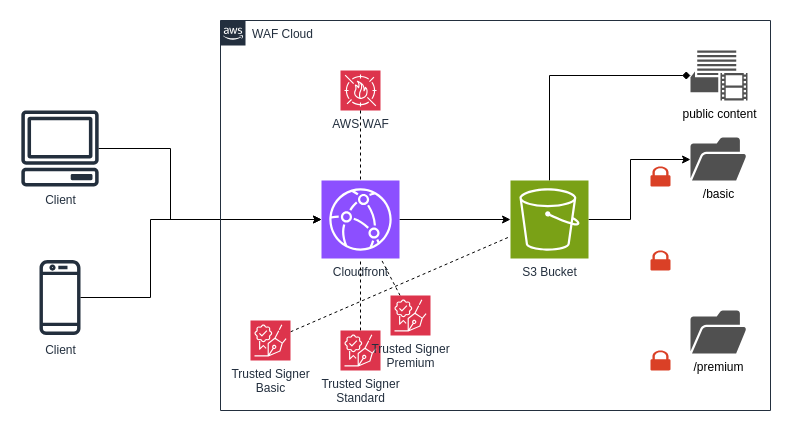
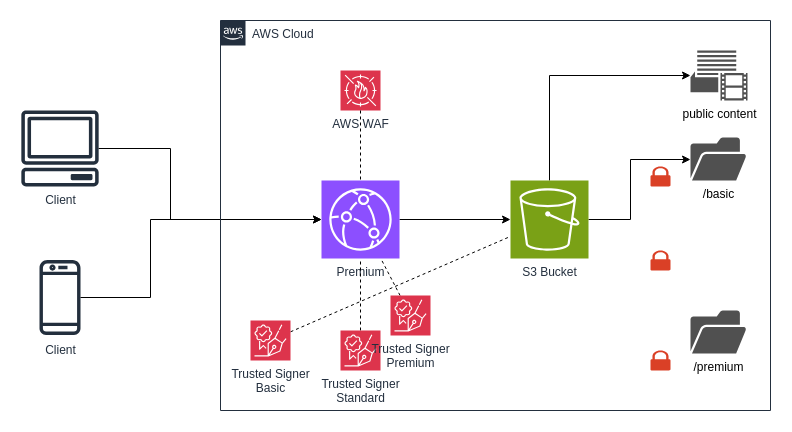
node "WAF Cloud": label "WAF Cloud" -> "AWS Cloud"
edge "S3 Bucket" -> "public content": arrowhead diamond -> classic
node "Cloudfront": label "Cloudfront" -> "Premium"
